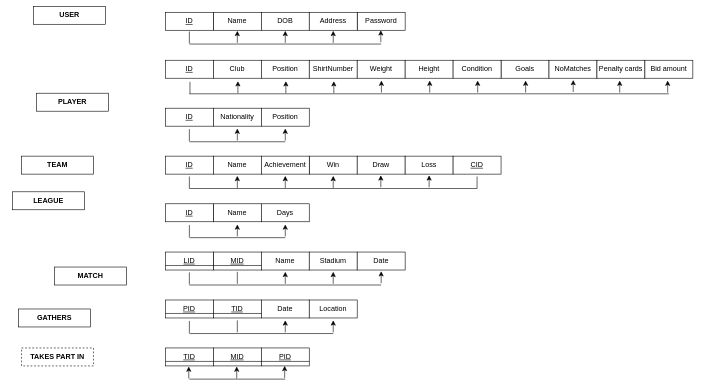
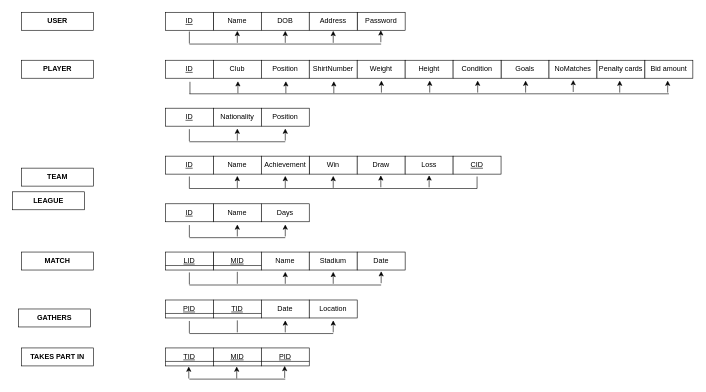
node "USER": moved (69, 15) -> (57, 21)
node "PLAYER": moved (72, 102) -> (57, 69)
node "TEAM": moved (57, 165) -> (57, 177)
node "MATCH": moved (90, 276) -> (57, 261)
node "TAKES PART IN": style dashed -> solid
